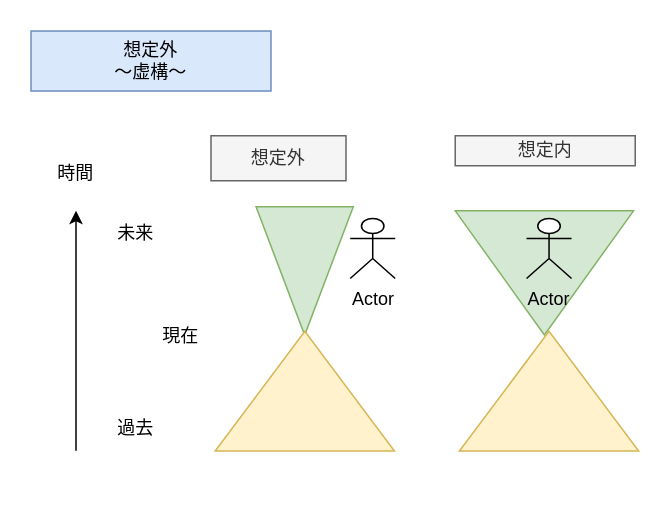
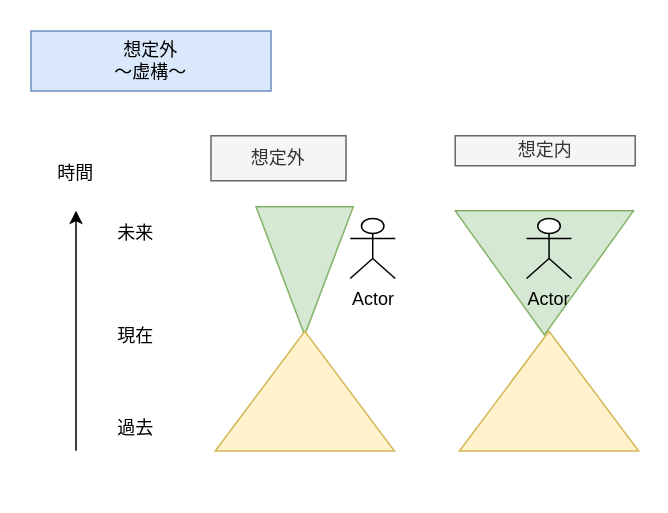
node "現在": moved (181, 337) -> (136, 337)
